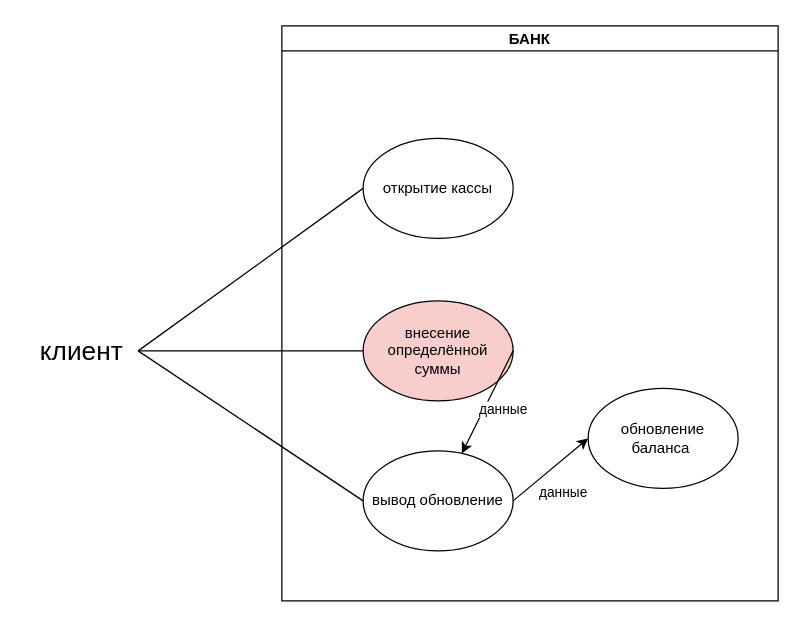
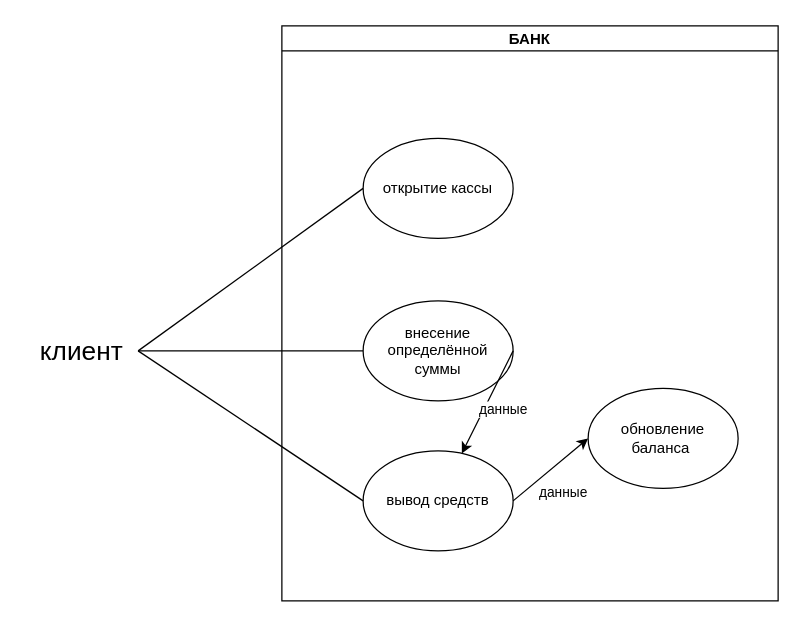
node "внесение определённой суммы": fillcolor #f8cecc -> #ffffff
node "вывод обновление": label "вывод обновление" -> "вывод средств"
